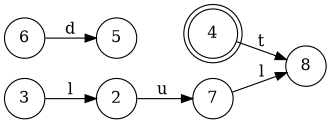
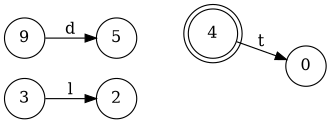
node "6": label "6" -> "9"
node "8": label "8" -> "0"
node "7": removed
